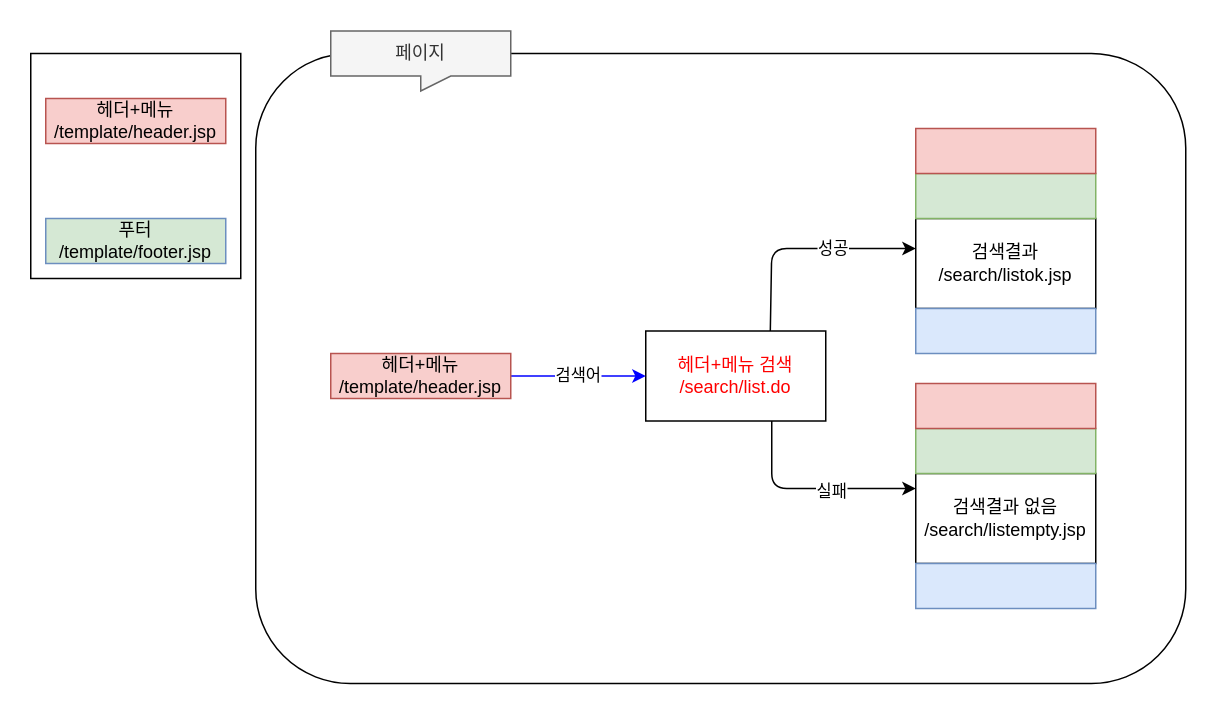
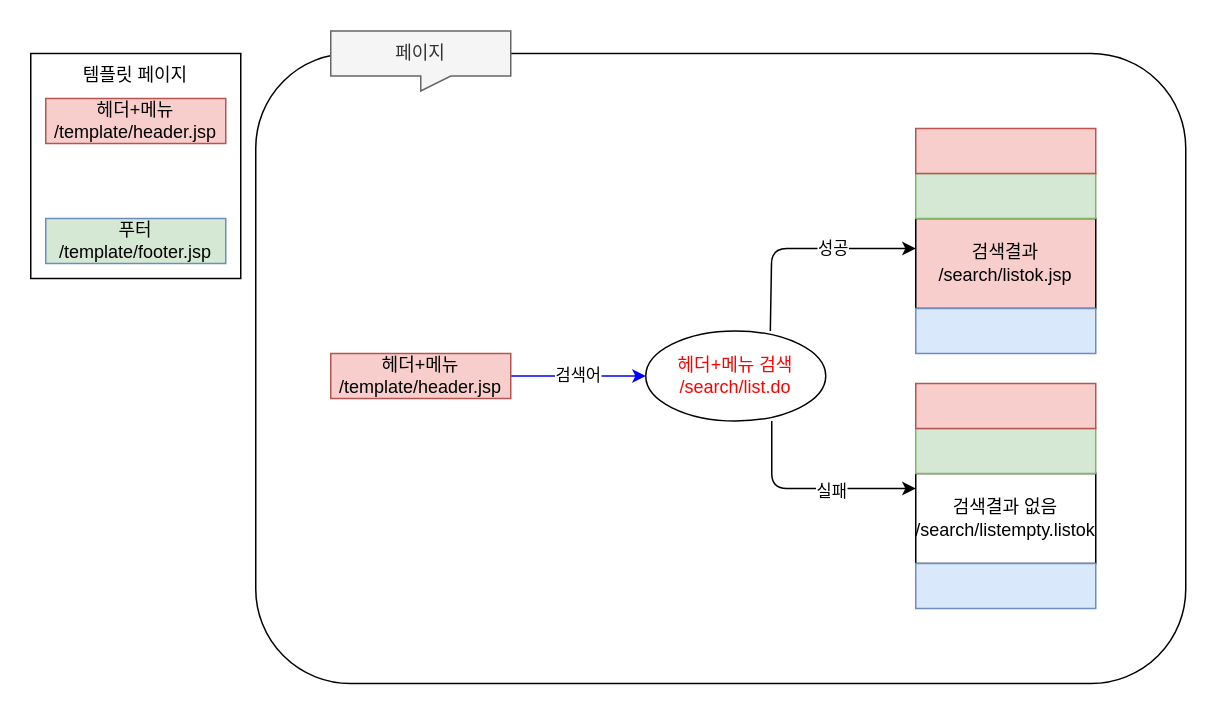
node "템플릿 페이지": added
node "검색결과 /search/listok.jsp": fillcolor #ffffff -> #f8cecc
node "헤더+메뉴 검색 /search/list.do": shape rectangle -> ellipse
node "검색결과 없음 /search/listempty.jsp": label "검색결과 없음 /search/listempty.jsp" -> "검색결과 없음 /search/listempty.listok"
